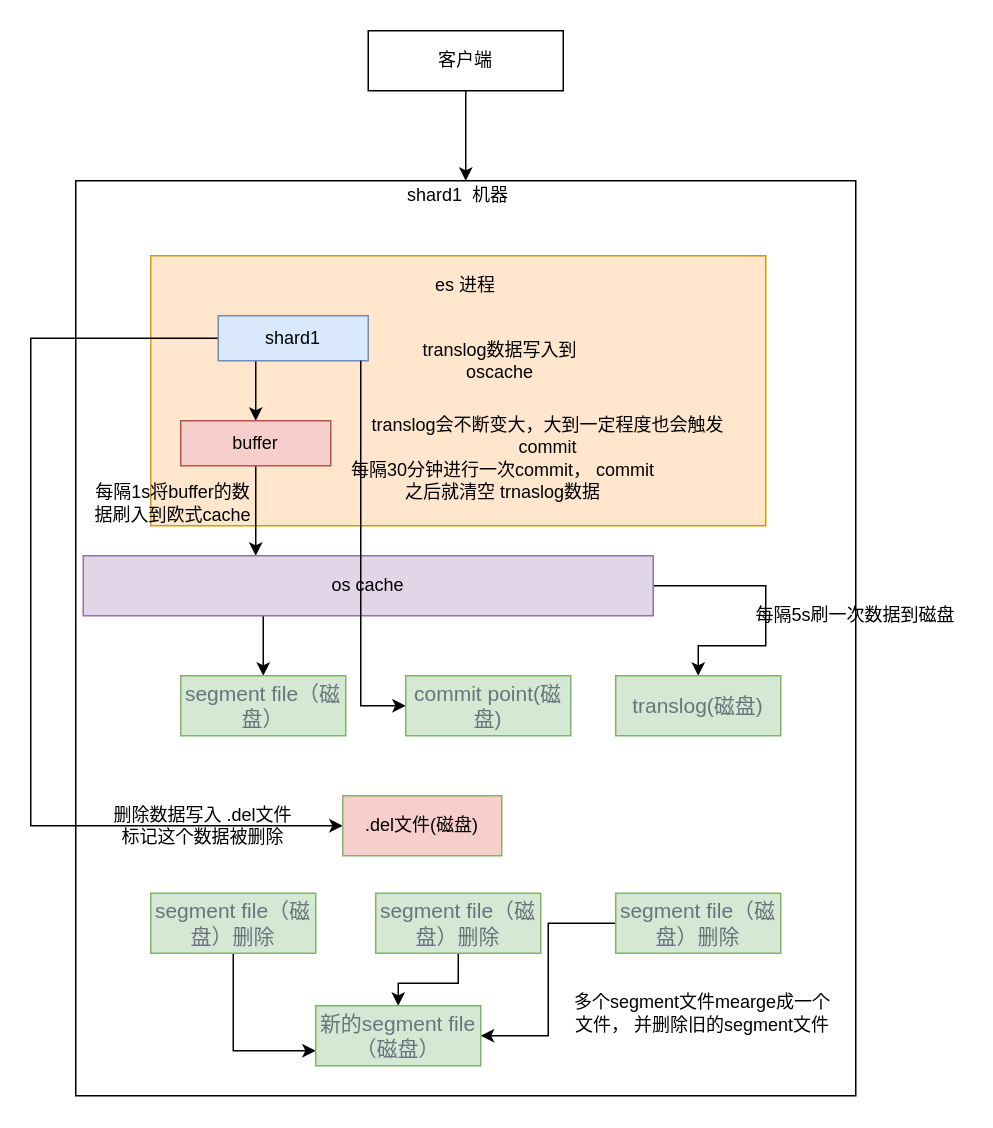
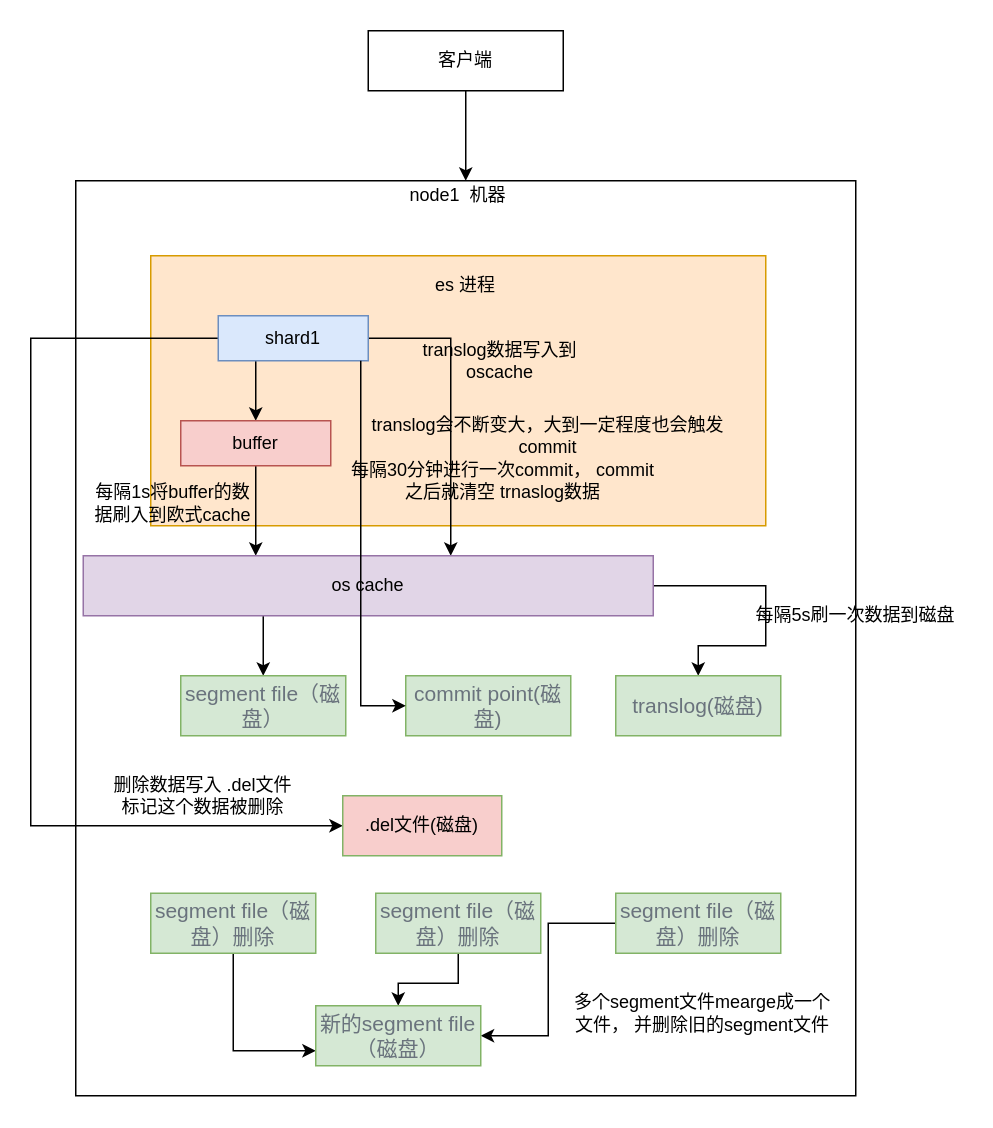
node "shard1 机器": label "shard1 机器" -> "node1 机器"
edge "shard1" -> "os cache": added
node "删除数据写入 .del文件标记这个数据被删除": moved (203, 826) -> (203, 796)
